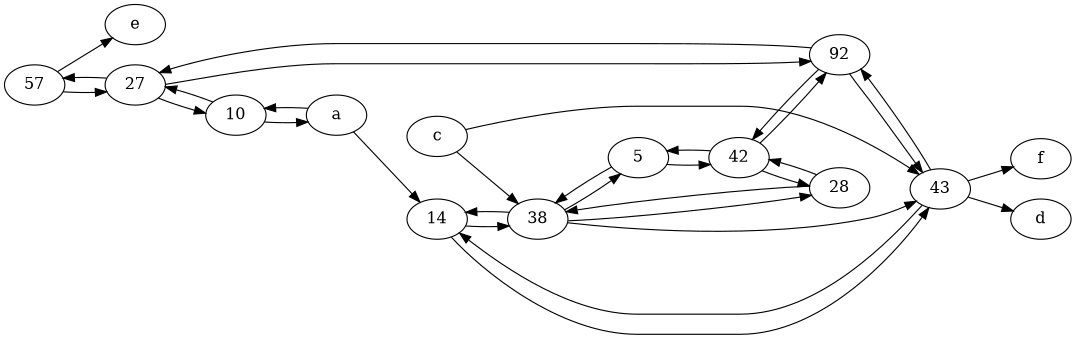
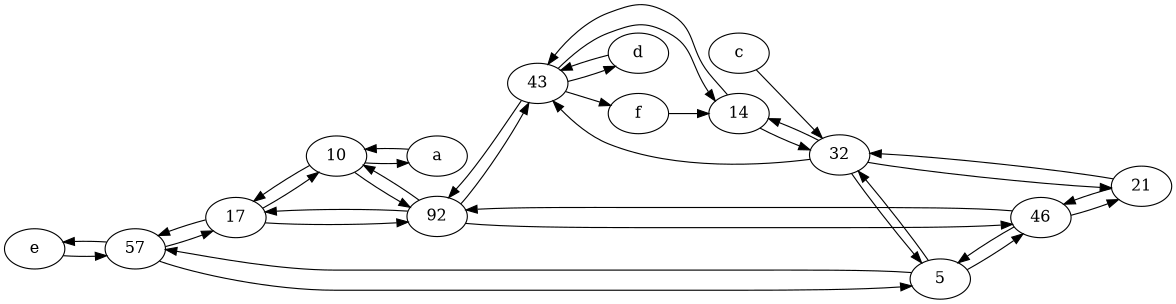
node "27": label "27" -> "17"
edge "c" -> "43": now "d" -> "43"
node "42": label "42" -> "46"
edge "a" -> "14": now "f" -> "14"
edge "92" -> "10": added
edge "10" -> "92": added
node "28": label "28" -> "21"
node "38": label "38" -> "32"
edge "e" -> "57": added
edge "5" -> "57": added
edge "57" -> "5": added
